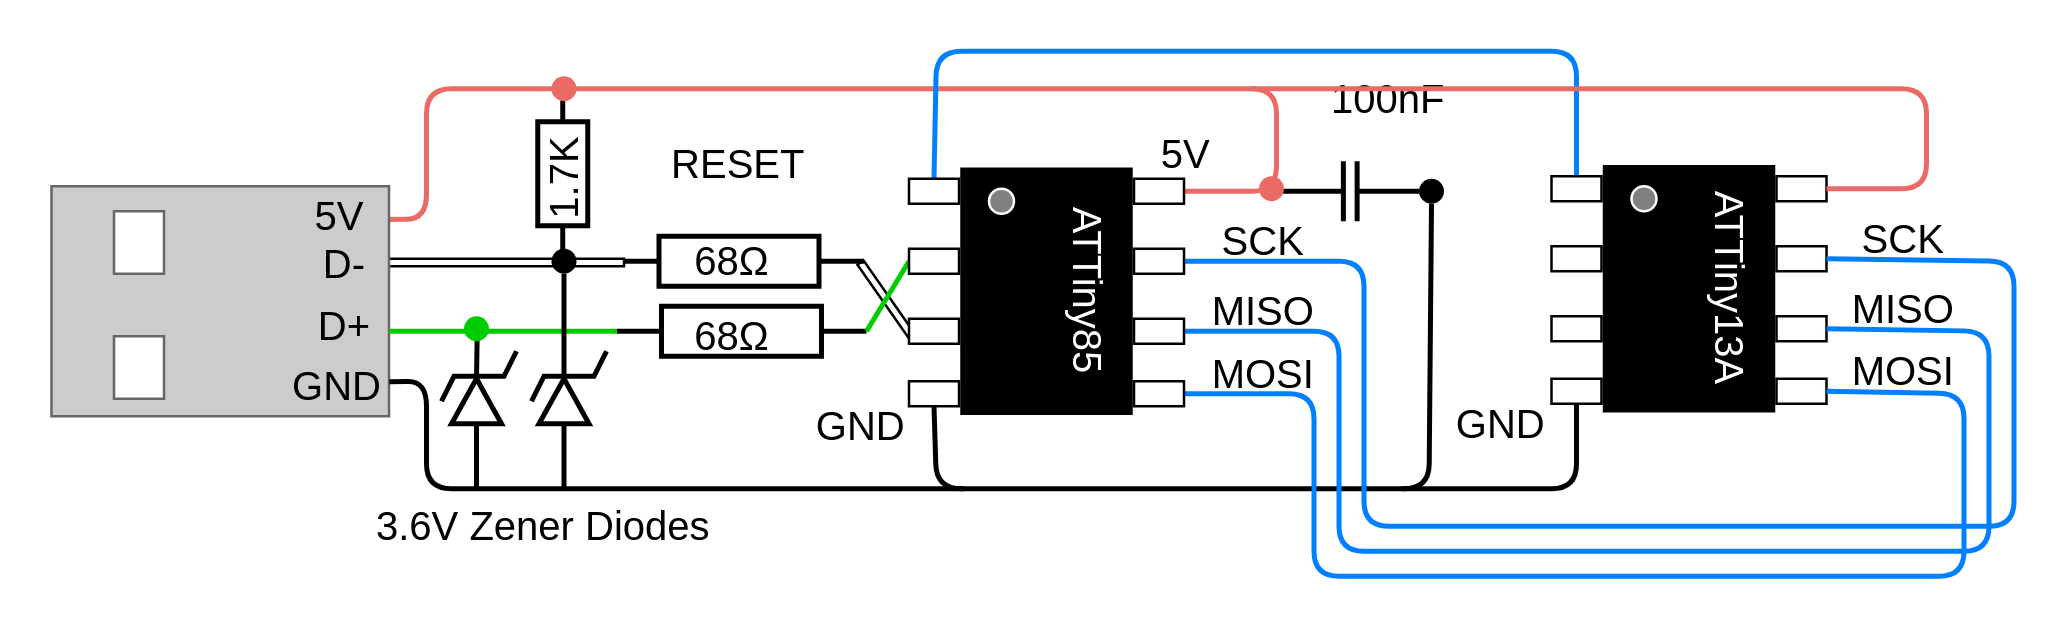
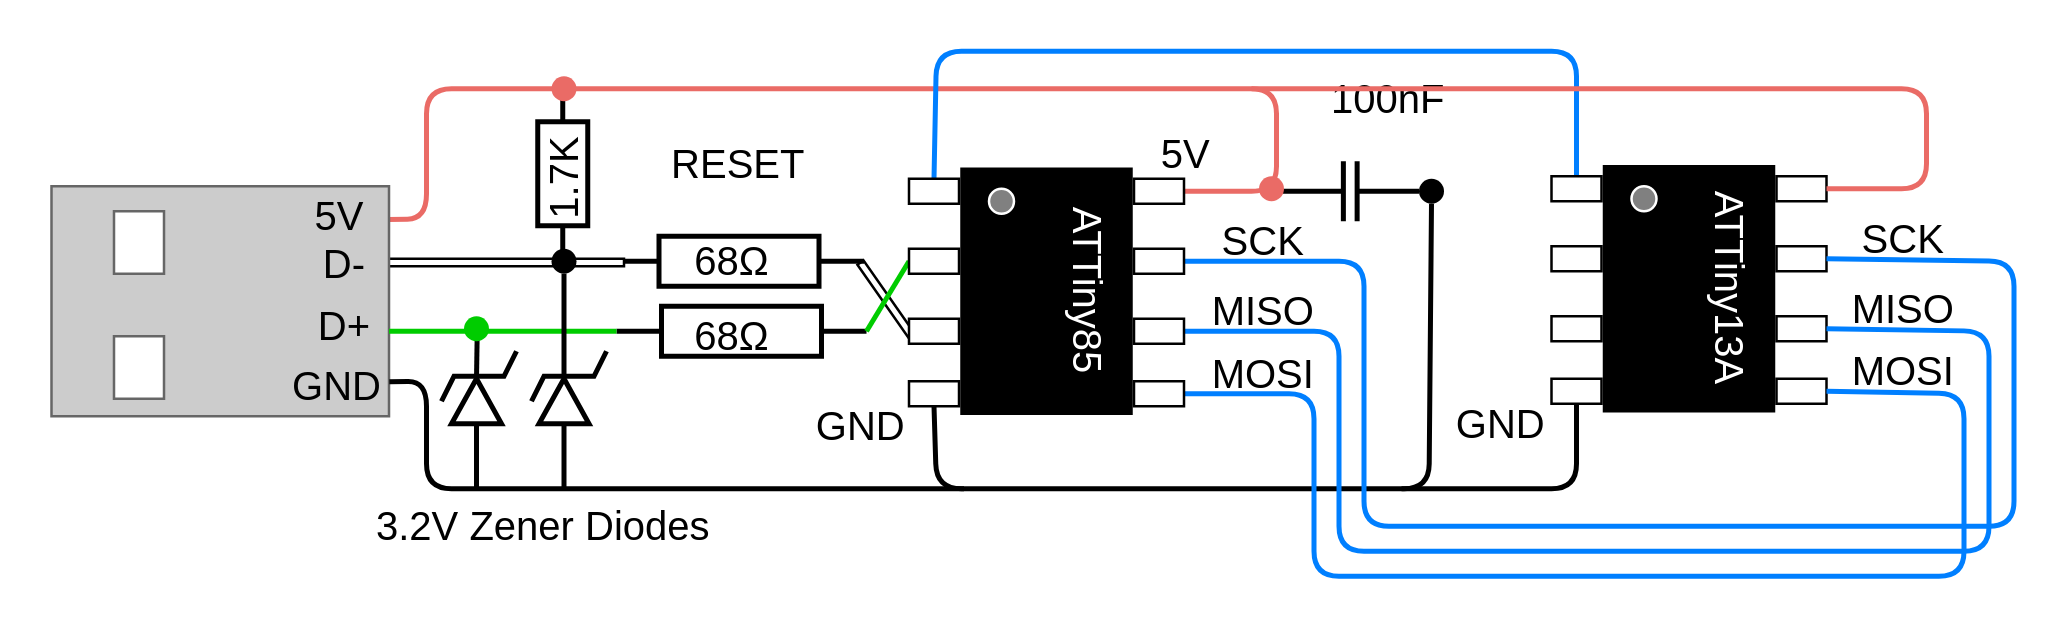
node "3.6V Zener Diodes": label "3.6V Zener Diodes" -> "3.2V Zener Diodes"
